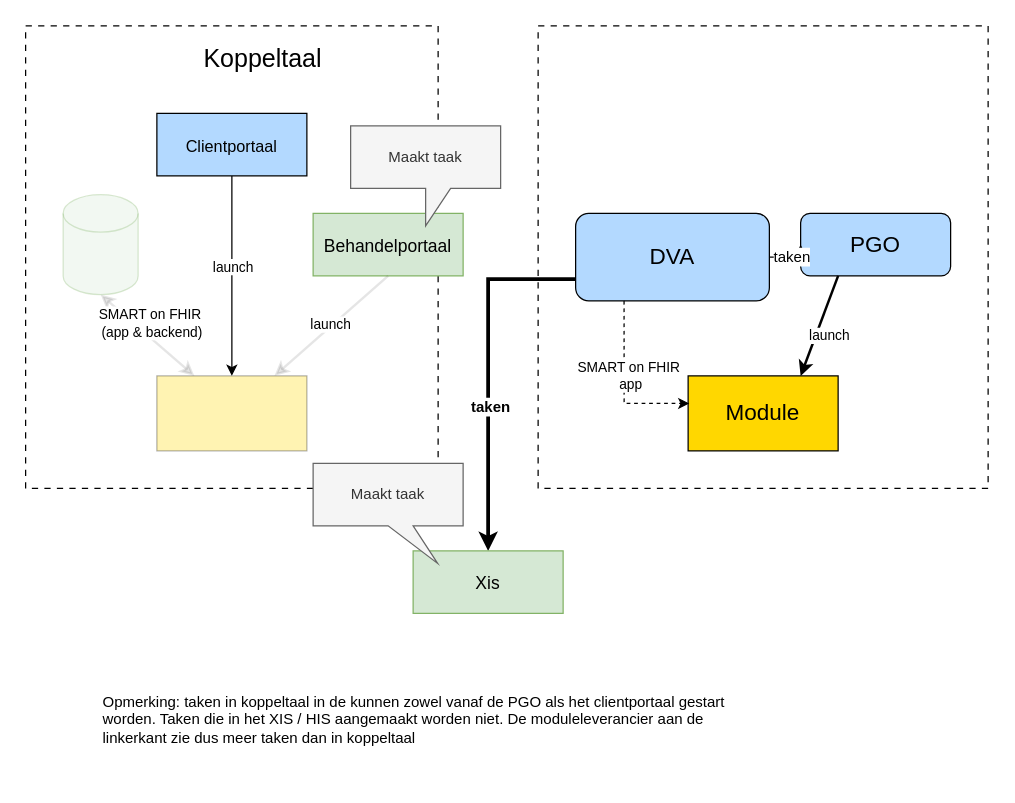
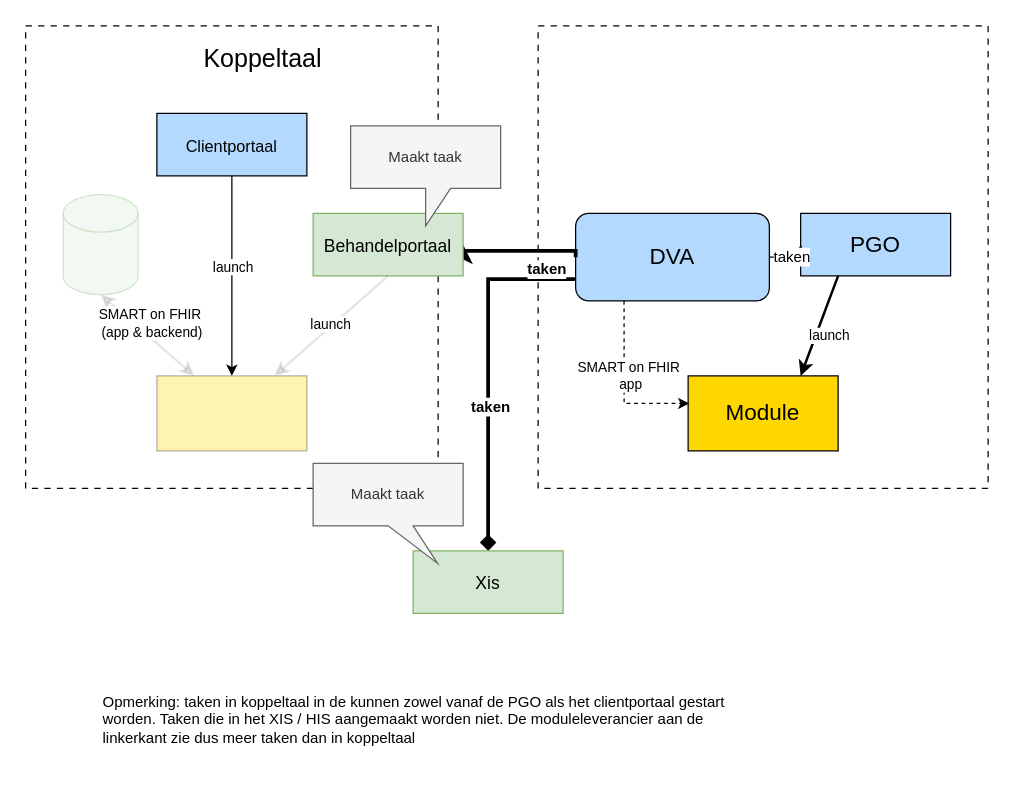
node "PGO": shape rounded rectangle -> rectangle
edge "DVA" -> "Behandelportaal": added, label "taken"
edge "DVA" -> "Xis": arrowhead classic -> diamond
